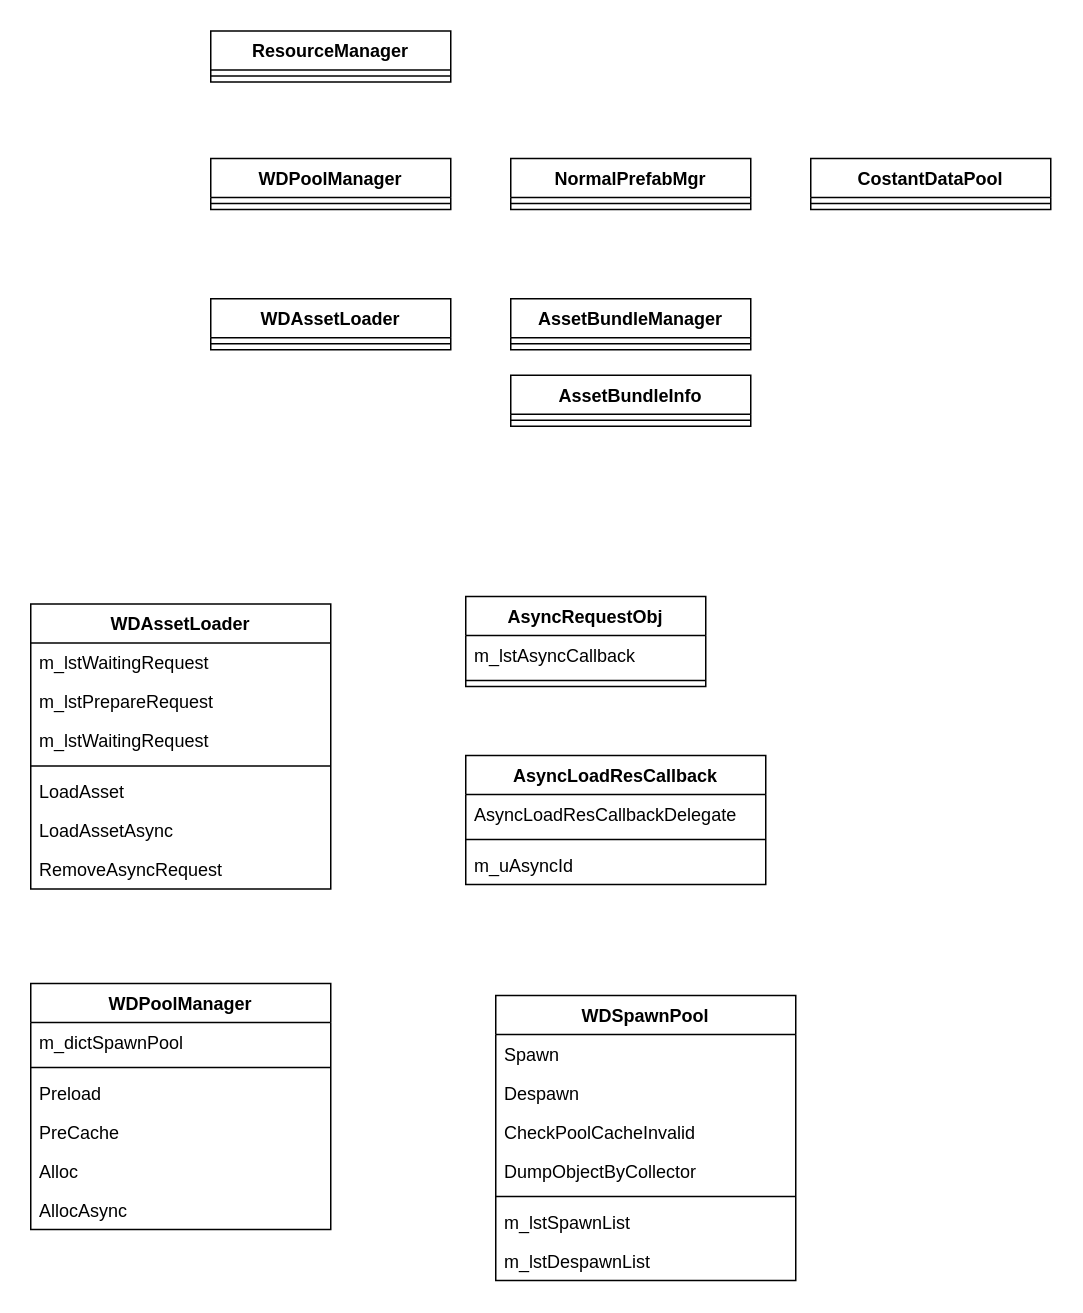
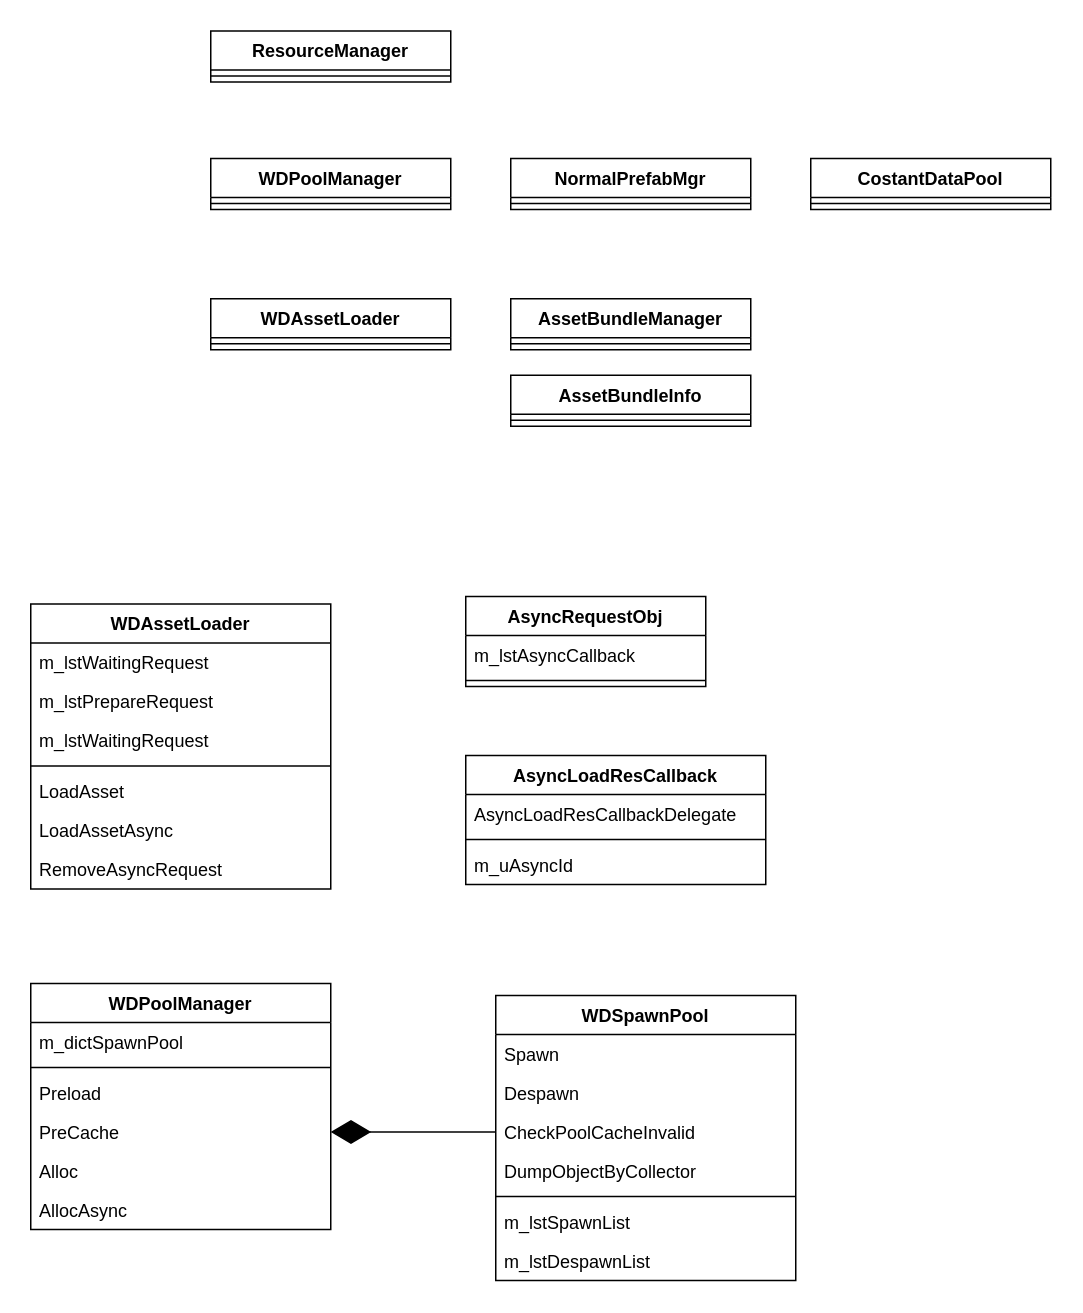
edge "CheckPoolCacheInvalid" -> "PreCache": added
